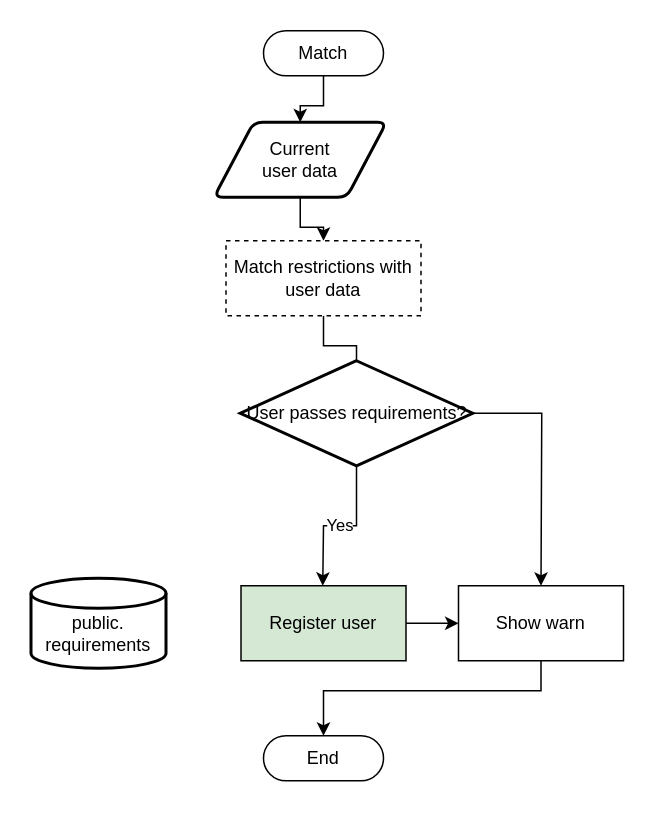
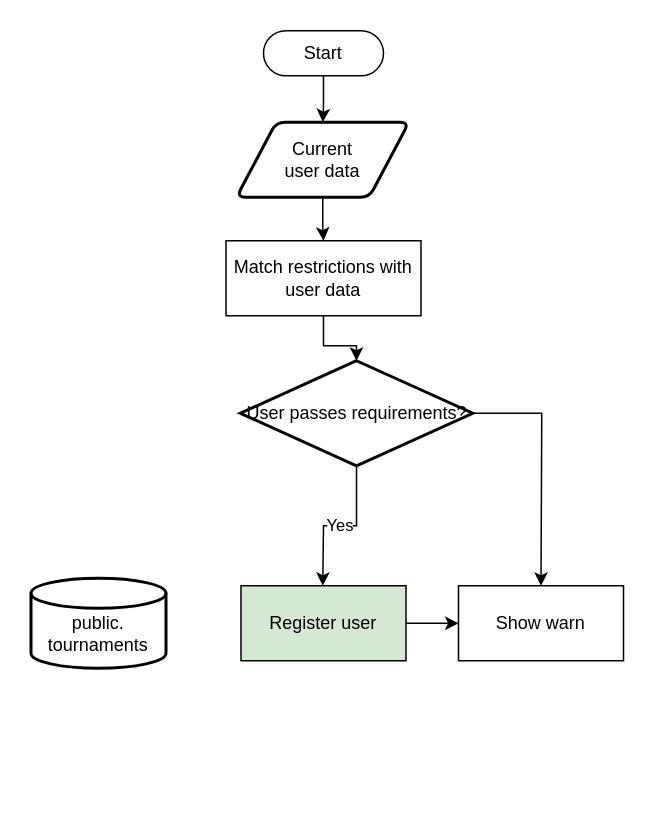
node "Match": label "Match" -> "Start"
node "Current user data": moved (300, 160) -> (323, 160)
node "Match restrictions with user data": style dashed -> solid
edge "Match restrictions with user data" -- "User passes requirements?": arrowhead none -> classic
node "public. requirements": label "public. requirements" -> "public. tournaments"
edge "Show warn" -> "End": removed
node "End": removed
